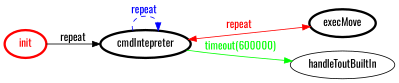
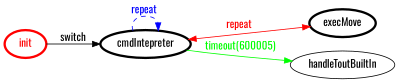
edge "init" -> "cmdIntepreter": label "repeat" -> "switch"
edge "cmdIntepreter" -> "handleToutBuiltIn": label "timeout(600000)" -> "timeout(600005)"
